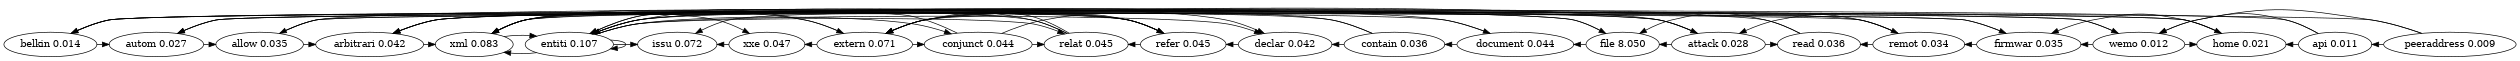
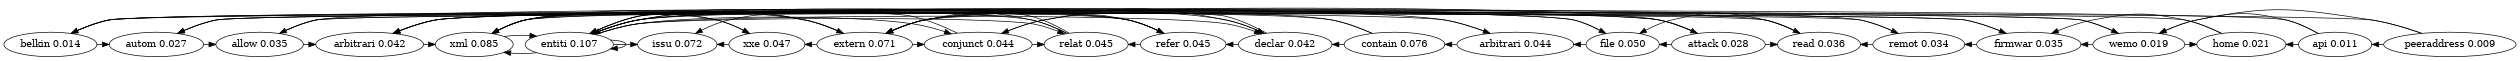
edge "declar 0.042" -> "conjunct 0.044": added
edge "declar 0.042" -> "entiti 0.107": added
edge "belkin 0.014" -> "home 0.021": now "belkin 0.014" -> "read 0.036"
edge "refer 0.045" -> "issu 0.072": now "extern 0.071" -> "issu 0.072"
edge "entiti 0.107" -> "xxe 0.047": added
edge "remot 0.034" -> "attack 0.028": removed
node "xml 0.083": label "xml 0.083" -> "xml 0.085"
node "contain 0.036": label "contain 0.036" -> "contain 0.076"
node "document 0.044": label "document 0.044" -> "arbitrari 0.044"
node "file 8.050": label "file 8.050" -> "file 0.050"
node "wemo 0.012": label "wemo 0.012" -> "wemo 0.019"
